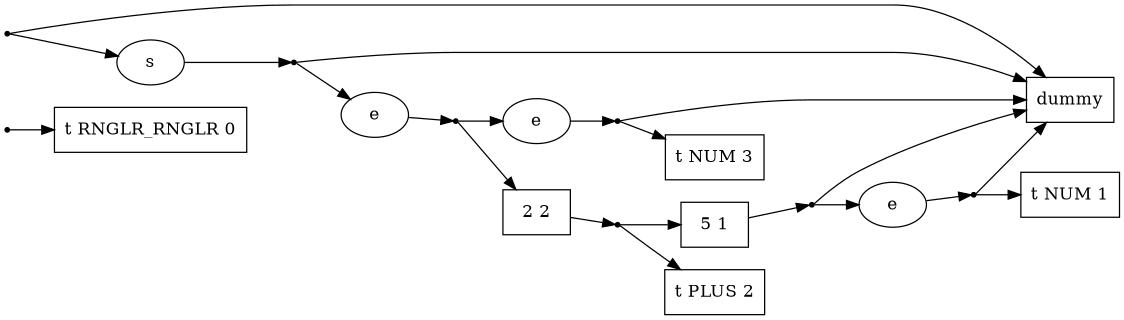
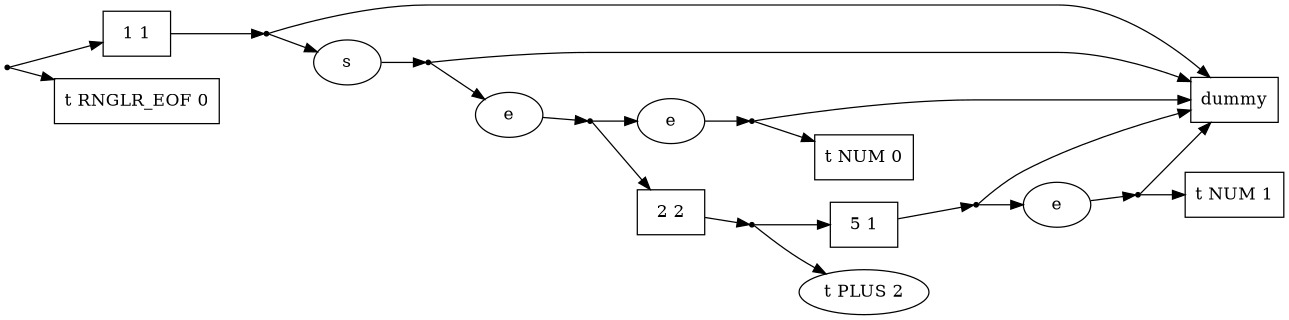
node "1 1": added
node "t RNGLR_RNGLR 0": label "t RNGLR_RNGLR 0" -> "t RNGLR_EOF 0"
node "t NUM 3": label "t NUM 3" -> "t NUM 0"
node "t PLUS 2": shape box -> ellipse
